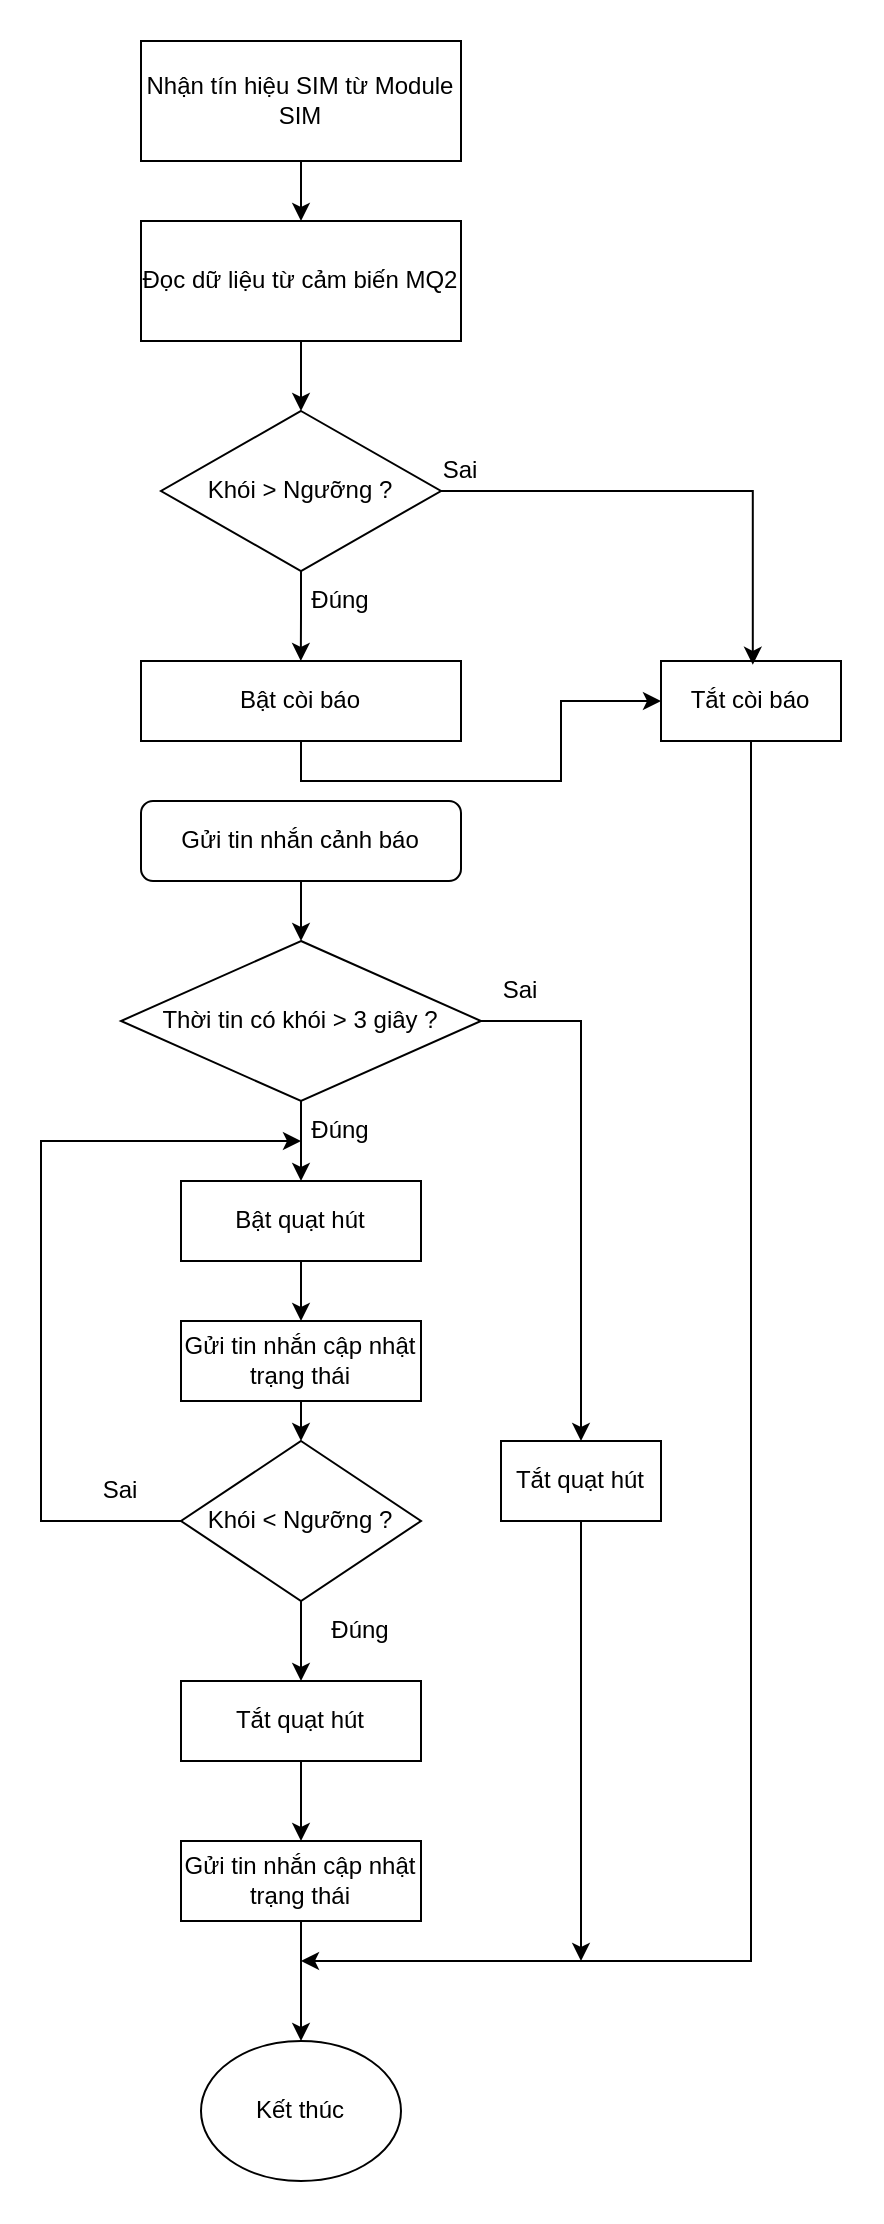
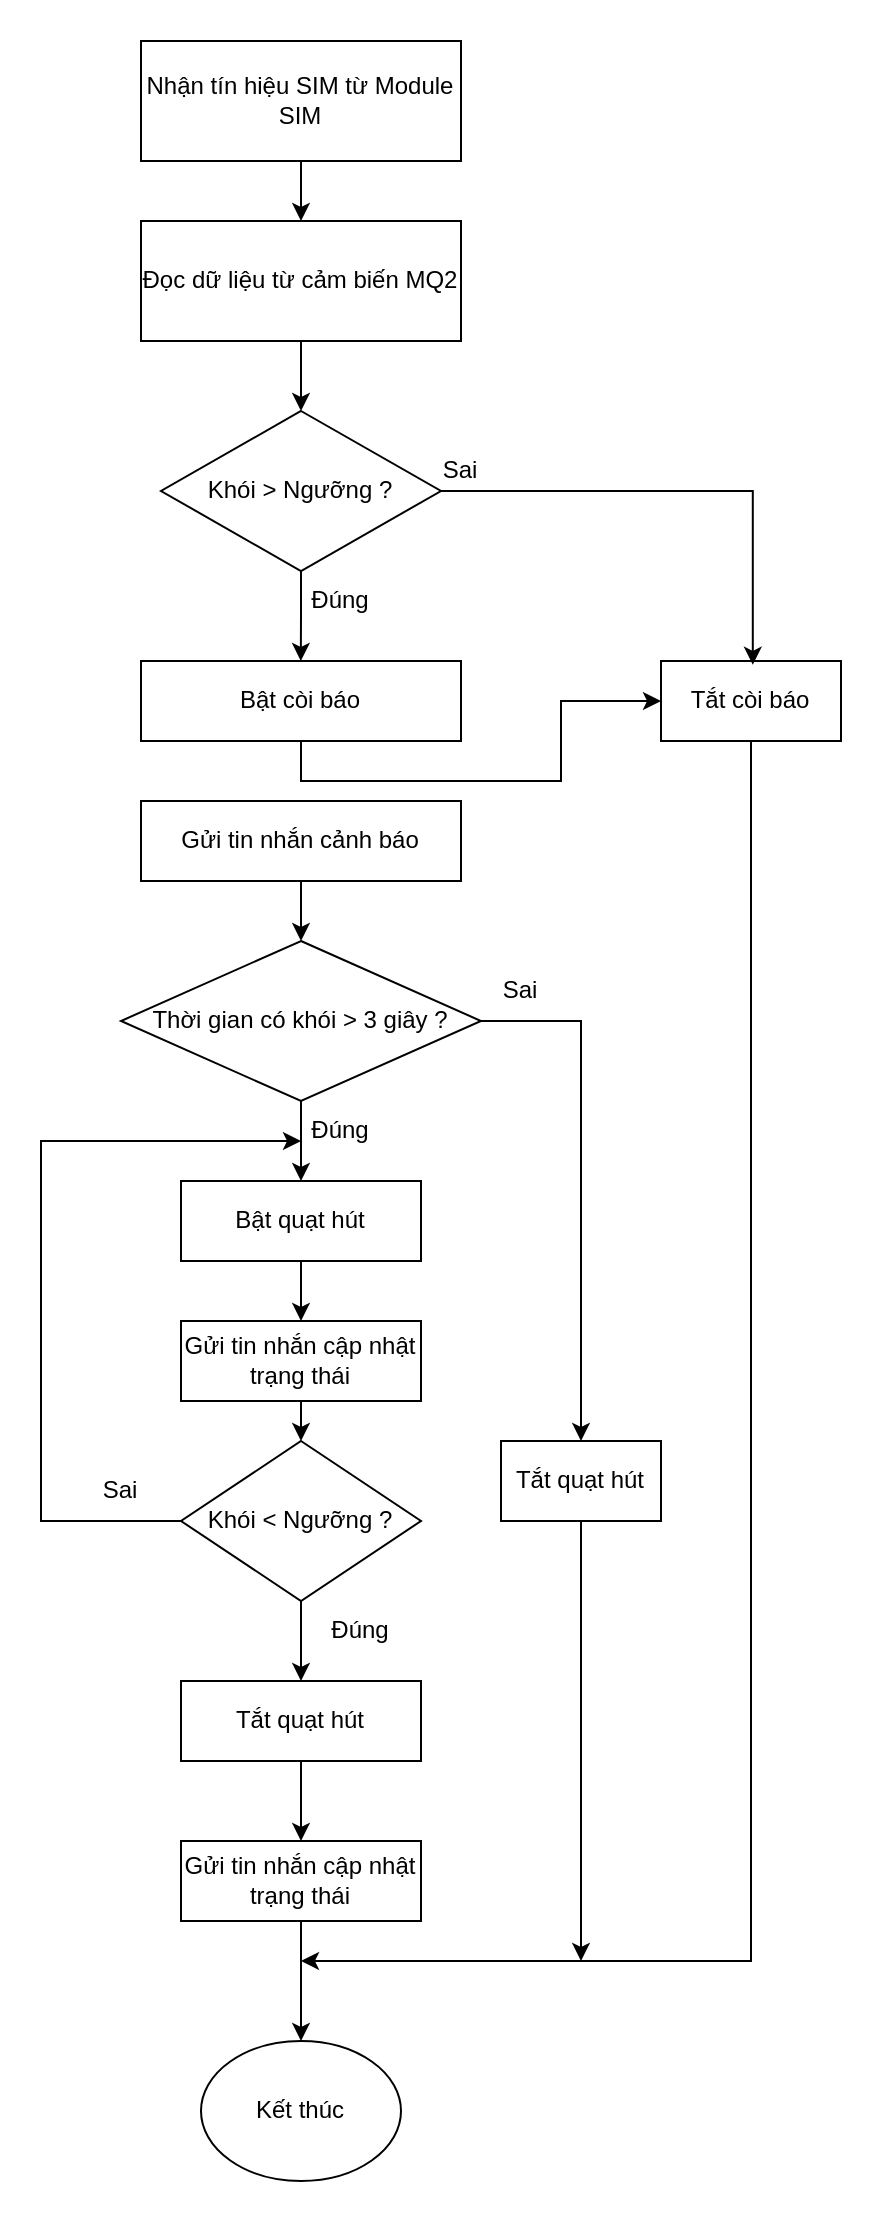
node "Gửi tin nhắn cảnh báo": shape rounded rectangle -> rectangle
node "Thời tin có khói > 3 giây ?": label "Thời tin có khói > 3 giây ?" -> "Thời gian có khói > 3 giây ?"
